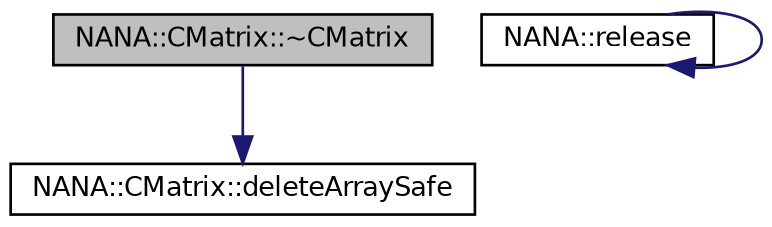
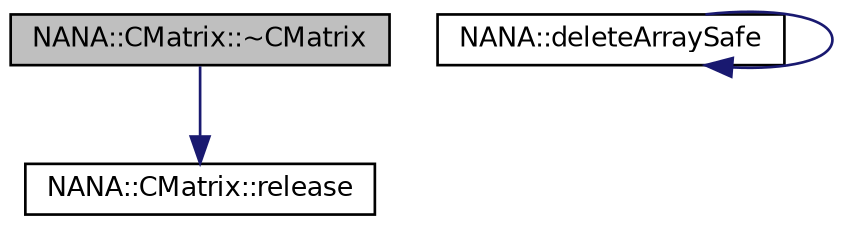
node "NANA::release": label "NANA::release" -> "NANA::deleteArraySafe"
node "NANA::CMatrix::deleteArraySafe": label "NANA::CMatrix::deleteArraySafe" -> "NANA::CMatrix::release"
